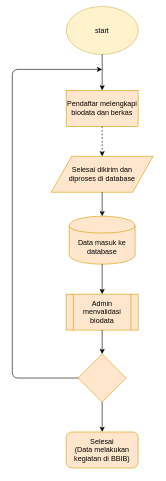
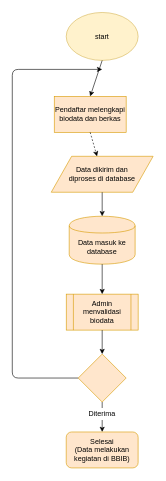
node "start": moved (102, 30) -> (102, 36)
node "Pendaftar melengkapi biodata dan berkas": moved (102, 108) -> (90, 114)
node "Selesai dikirim dan diproses di database": label "Selesai dikirim dan diproses di database" -> "Data dikirim dan diproses di database"
node "Diterima": added
